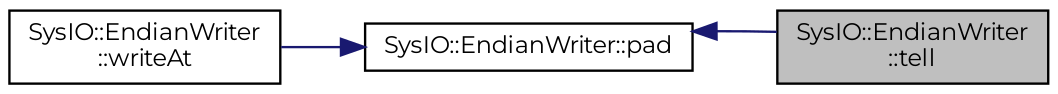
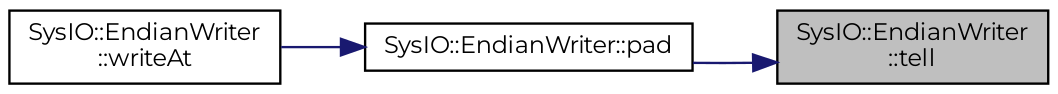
edge "SysIO::EndianWriter ::tell" -> "SysIO::EndianWriter::pad": reversed
